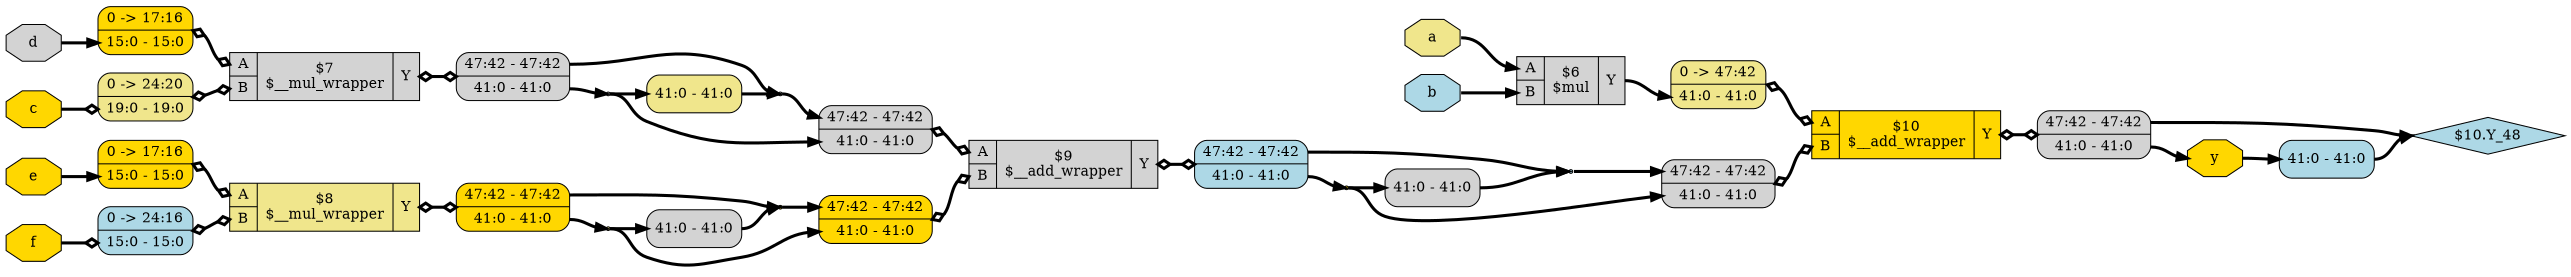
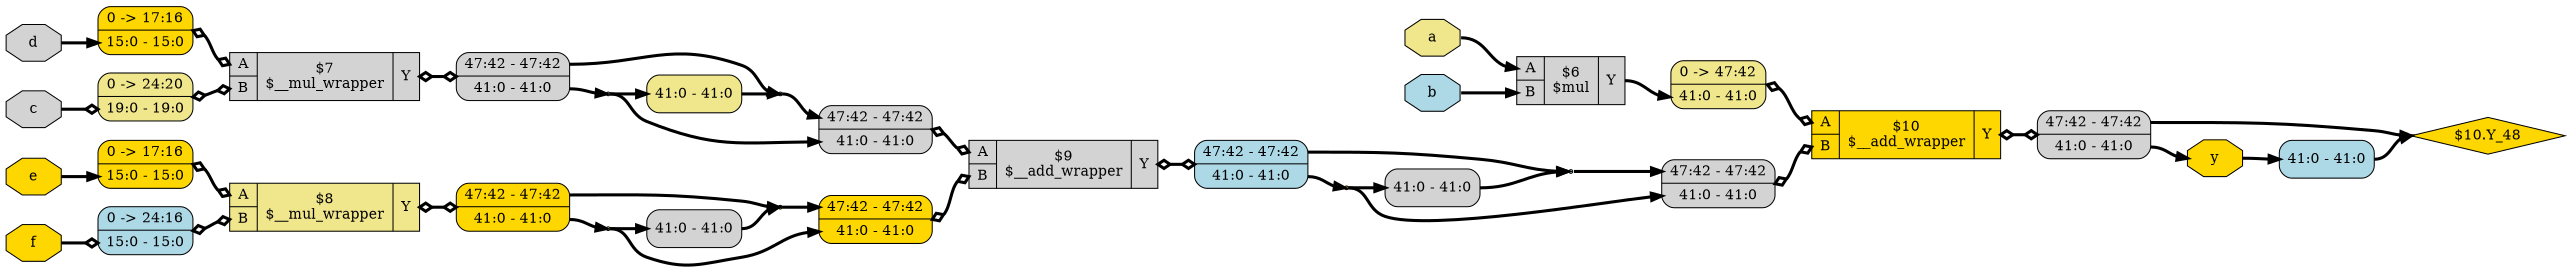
node "c": fillcolor gold -> lightgrey
node "$10.Y_48": fillcolor lightblue -> gold
